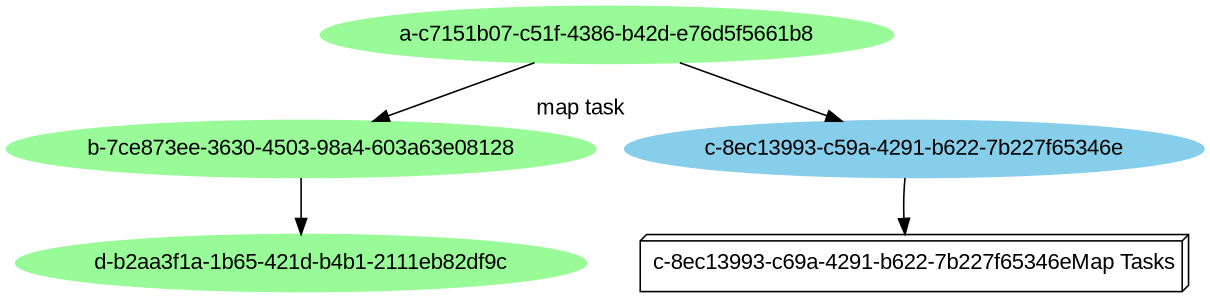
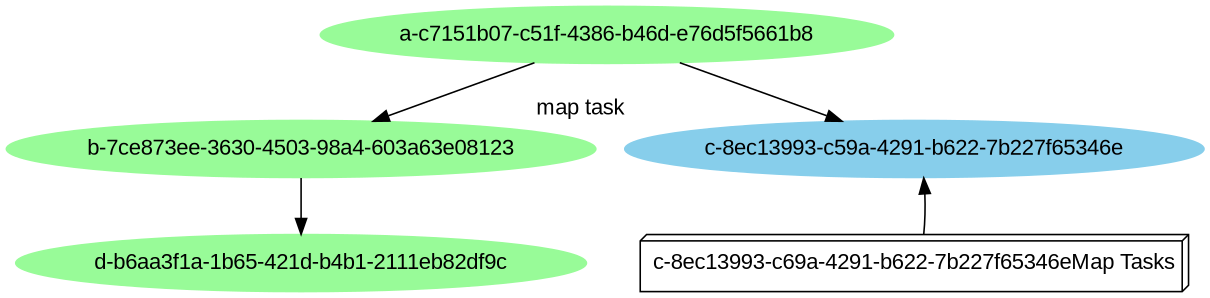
node "a-c7151b07-c51f-4386-b42d-e76d5f5661b8": label "a-c7151b07-c51f-4386-b42d-e76d5f5661b8" -> "a-c7151b07-c51f-4386-b46d-e76d5f5661b8"
node "b-7ce873ee-3630-4503-98a4-603a63e08128": label "b-7ce873ee-3630-4503-98a4-603a63e08128" -> "b-7ce873ee-3630-4503-98a4-603a63e08123"
edge "c-8ec13993-c59a-4291-b622-7b227f65346e map task" -> "c-8ec13993-c69a-4291-b622-7b227f65346eMap Tasks": reversed
node "d-b2aa3f1a-1b65-421d-b4b1-2111eb82df9c": label "d-b2aa3f1a-1b65-421d-b4b1-2111eb82df9c" -> "d-b6aa3f1a-1b65-421d-b4b1-2111eb82df9c"
